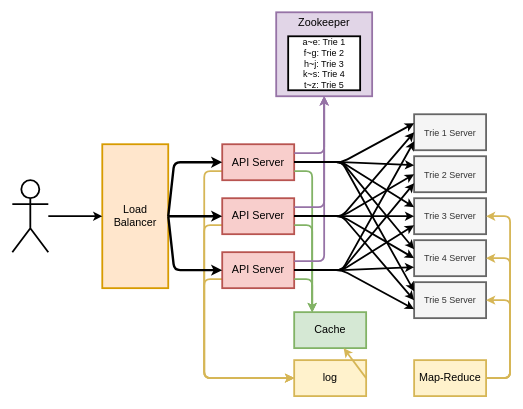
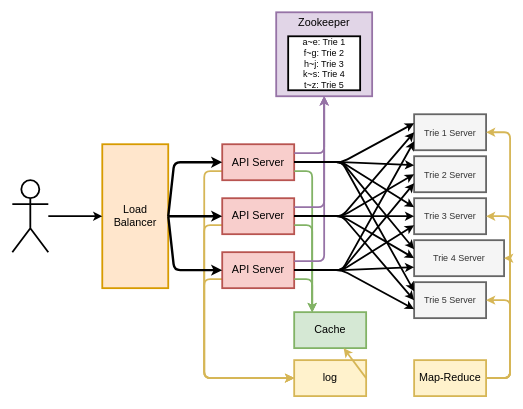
edge "Map-Reduce" -> "Trie 1 Server": added
node "Trie 4 Server": size 72x36 -> 90x36
